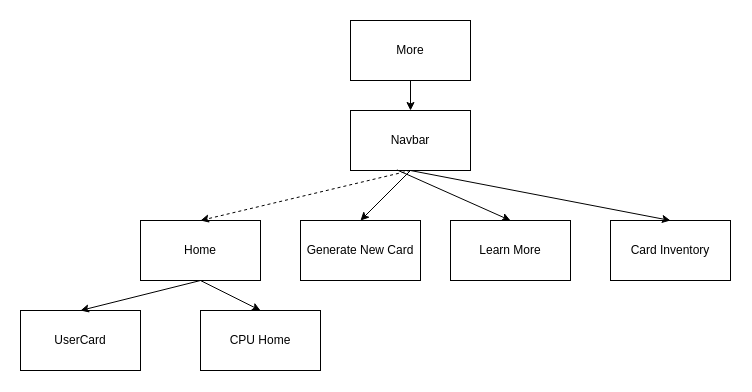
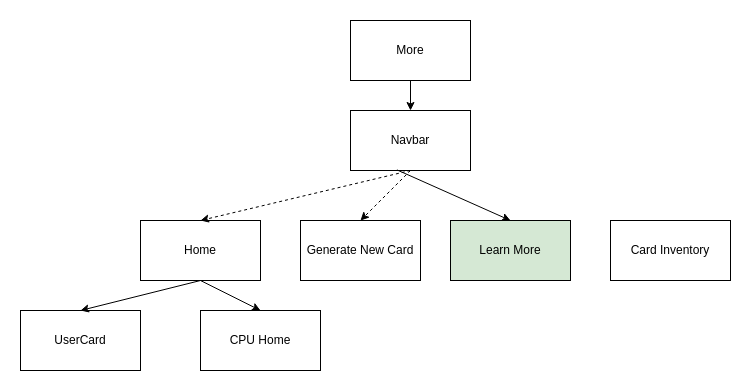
edge "Navbar" -> "Generate New Card": style solid -> dashed
edge "Navbar" -> "Card Inventory": removed
node "Learn More": fillcolor #ffffff -> #d5e8d4
